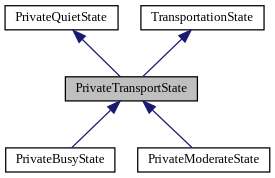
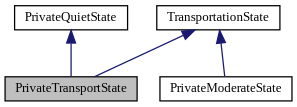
edge "PrivateModerateState" -> "PrivateTransportState": now "PrivateModerateState" -> "TransportationState"
node "PrivateBusyState": removed
